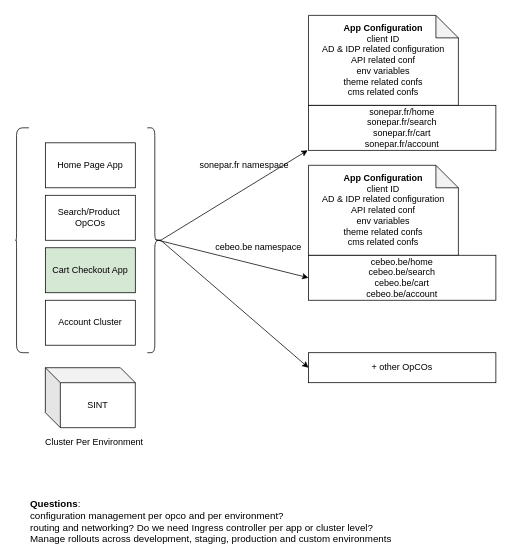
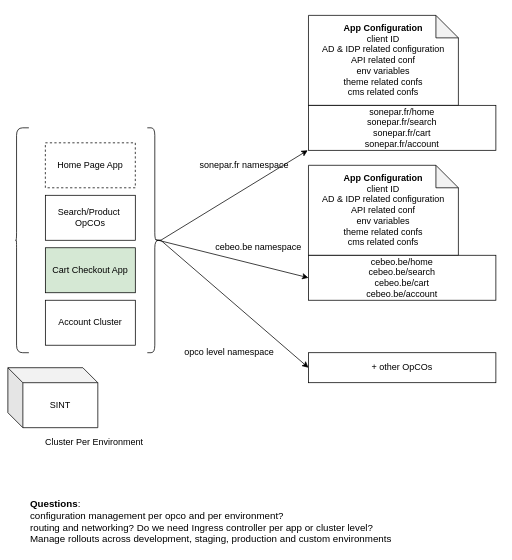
node "Home Page App": style solid -> dashed
node "opco level namespace": added
node "SINT": moved (90, 398) -> (53, 398)
